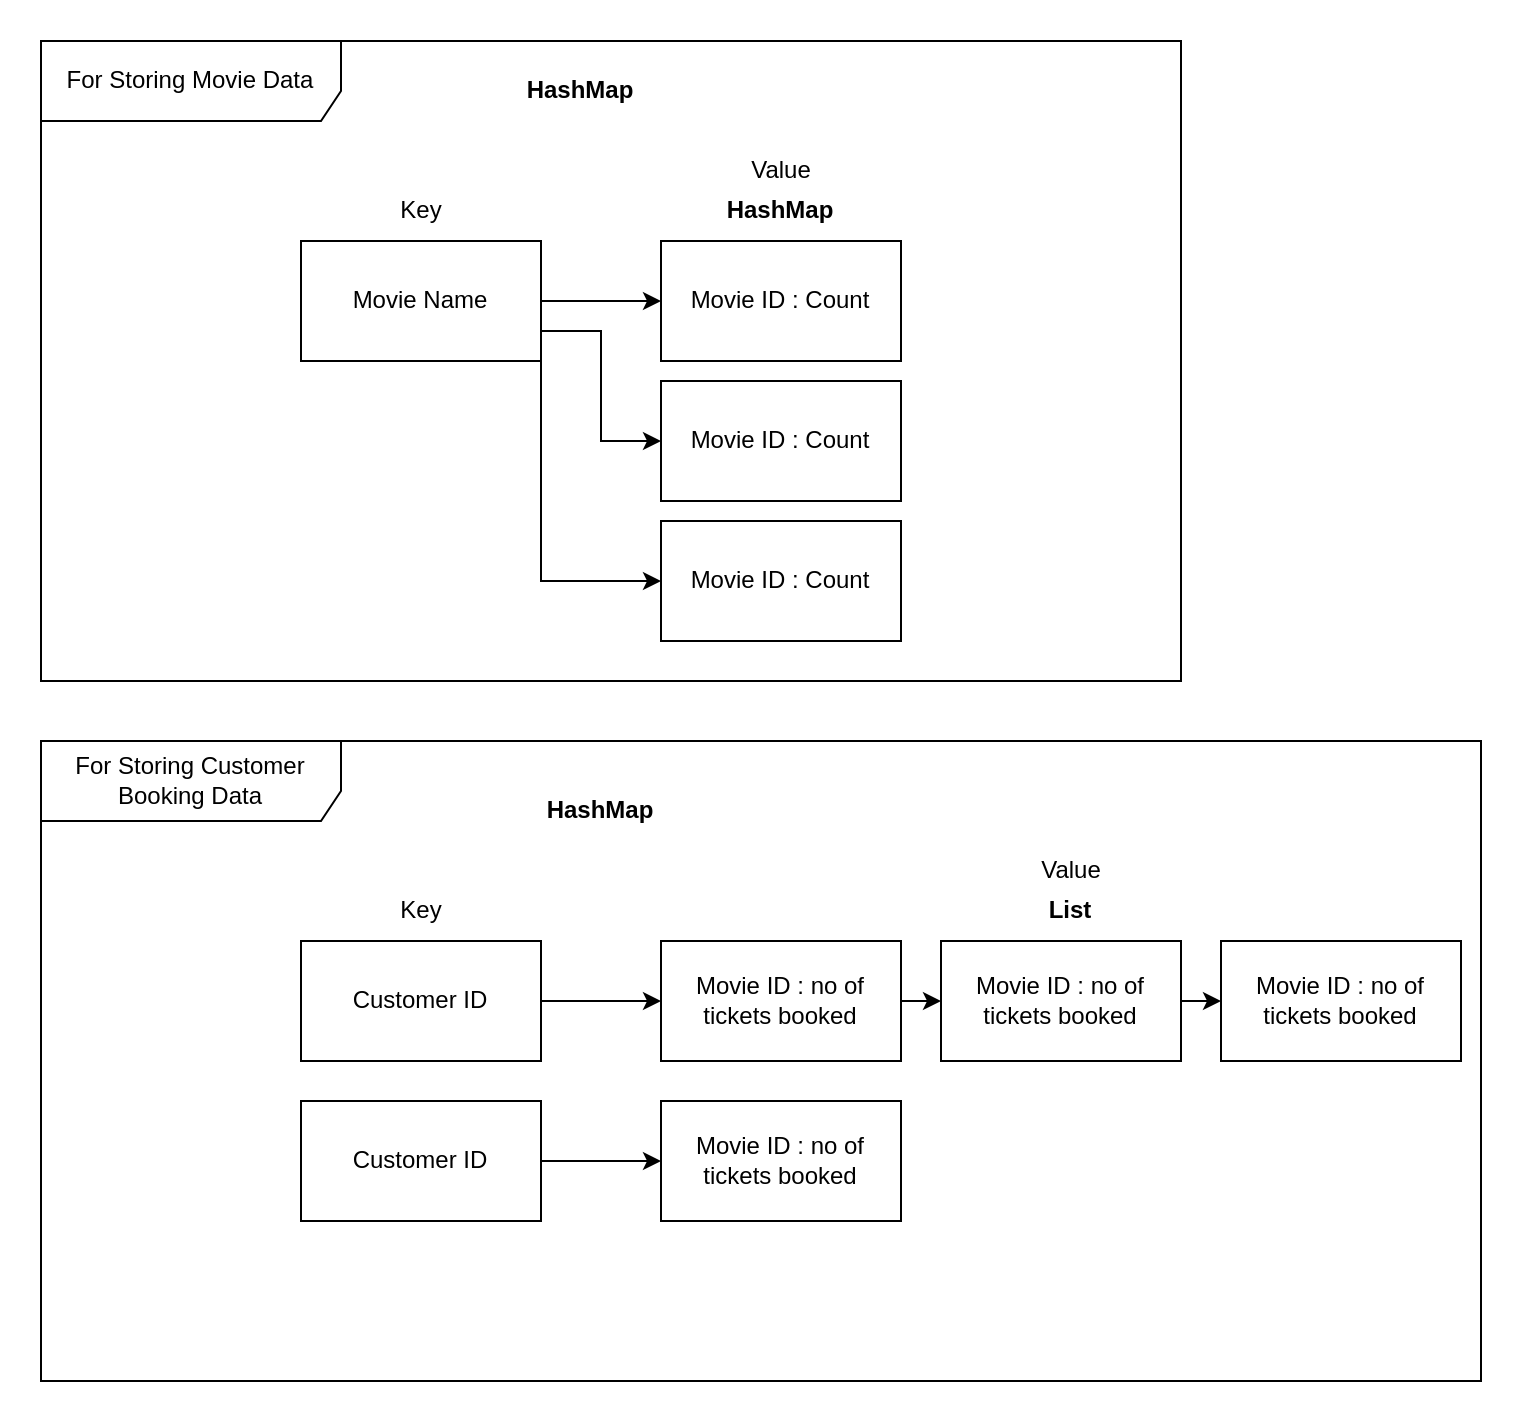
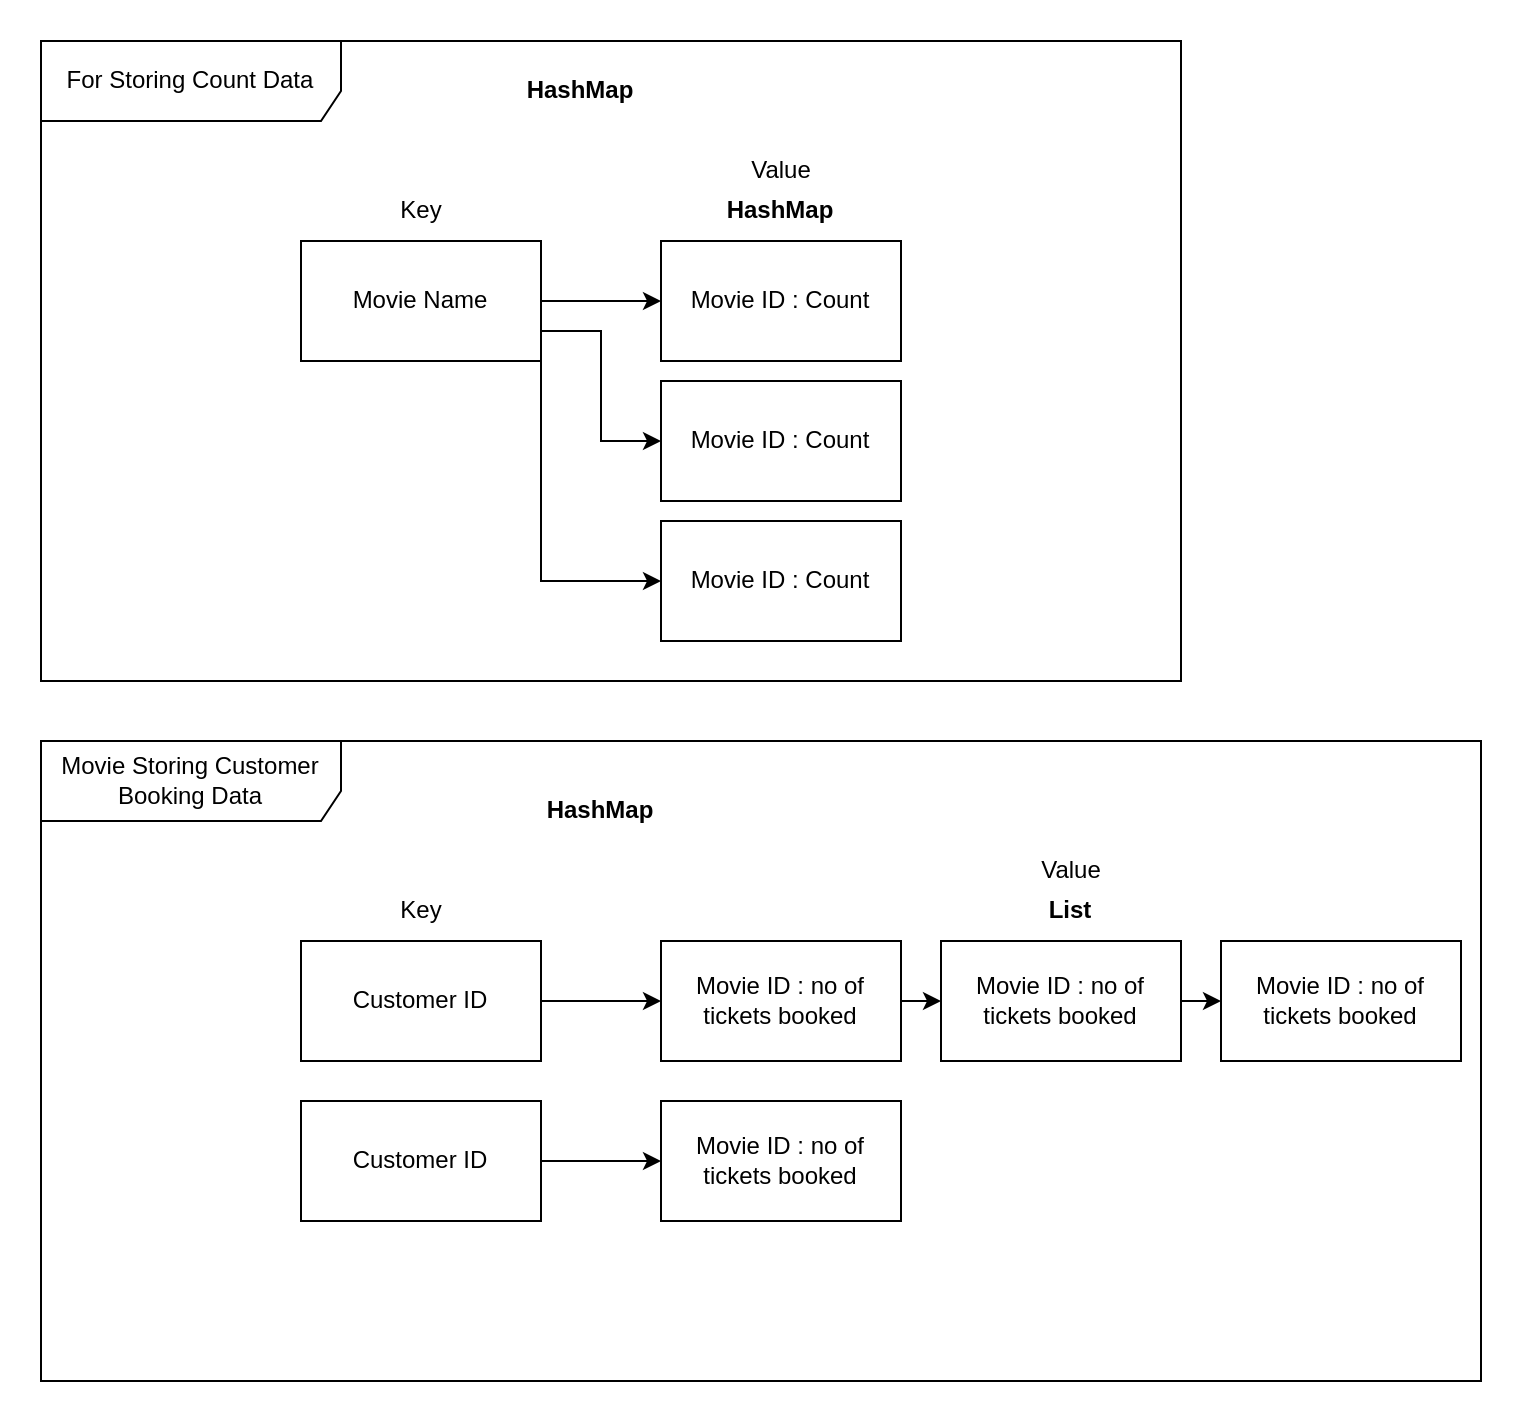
node "For Storing Movie Data": label "For Storing Movie Data" -> "For Storing Count Data"
node "For Storing Customer Booking Data": label "For Storing Customer Booking Data" -> "Movie Storing Customer Booking Data"
